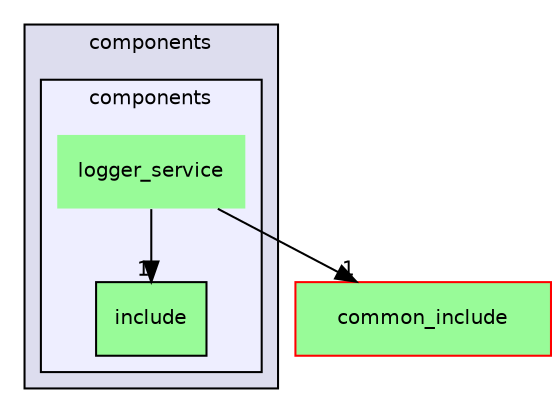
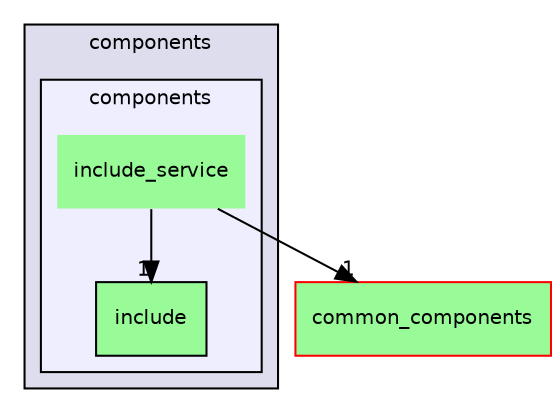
node "logger_service": label "logger_service" -> "include_service"
node "common_include": label "common_include" -> "common_components"
